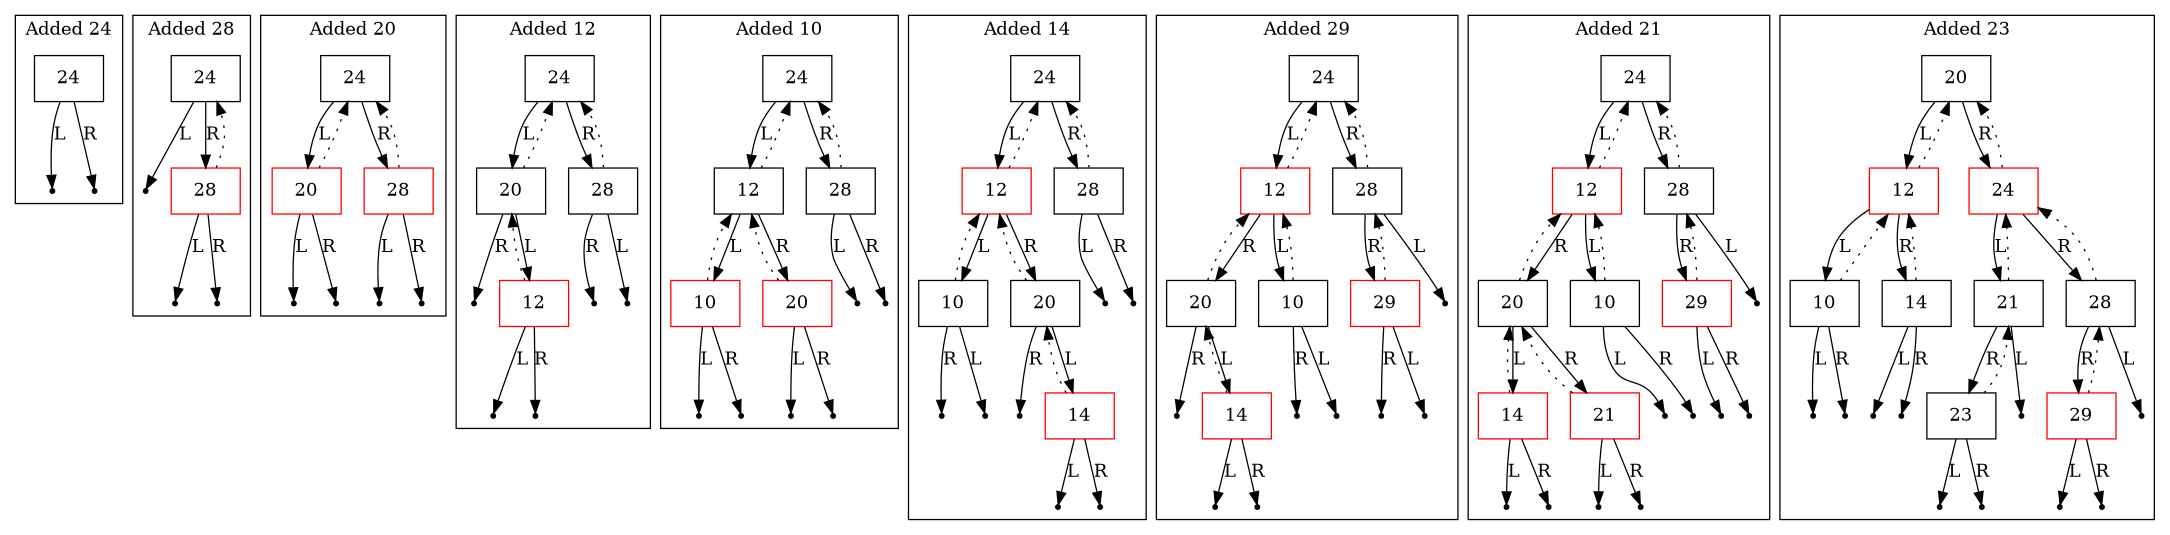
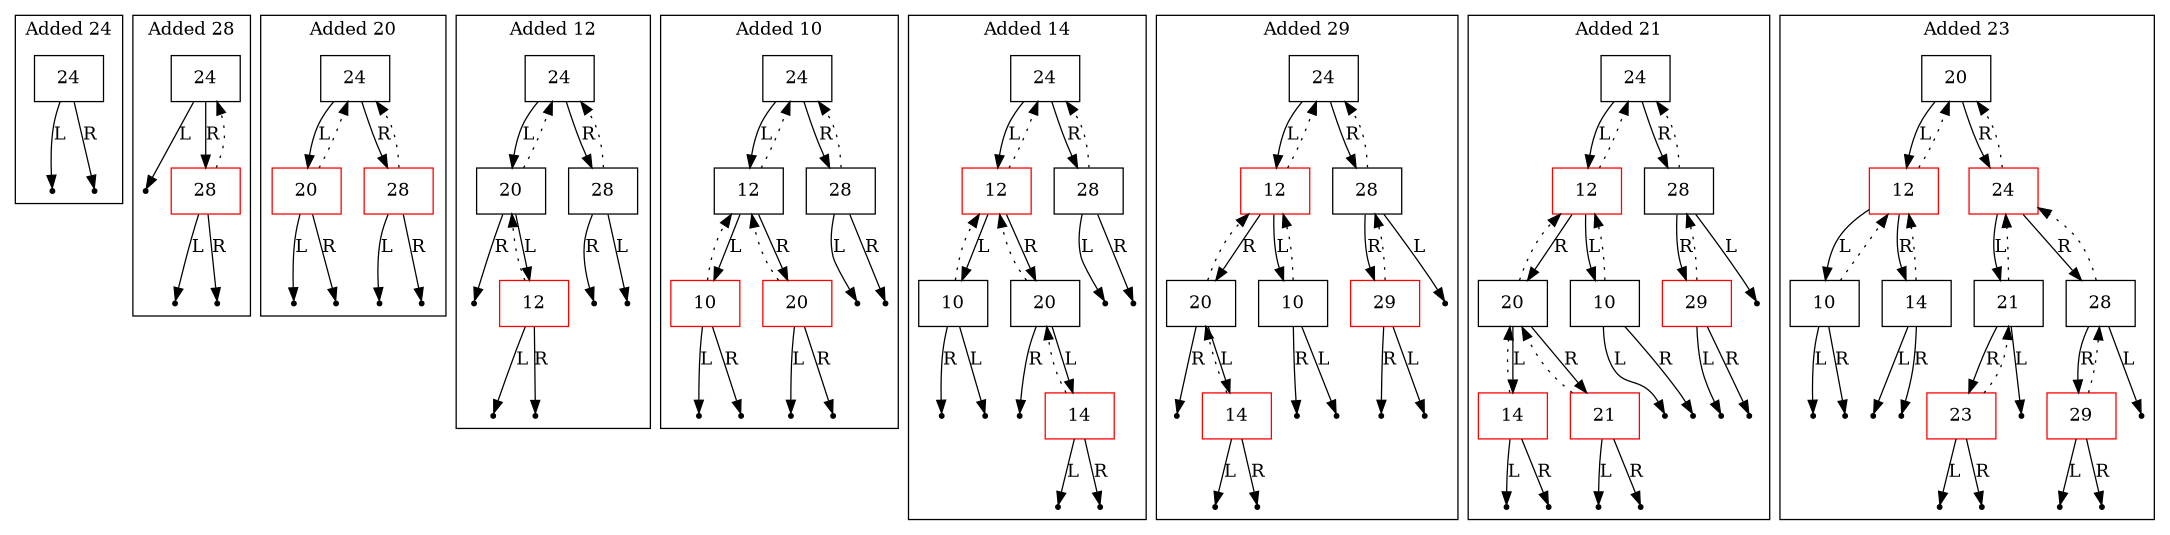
node "23": color black -> red
